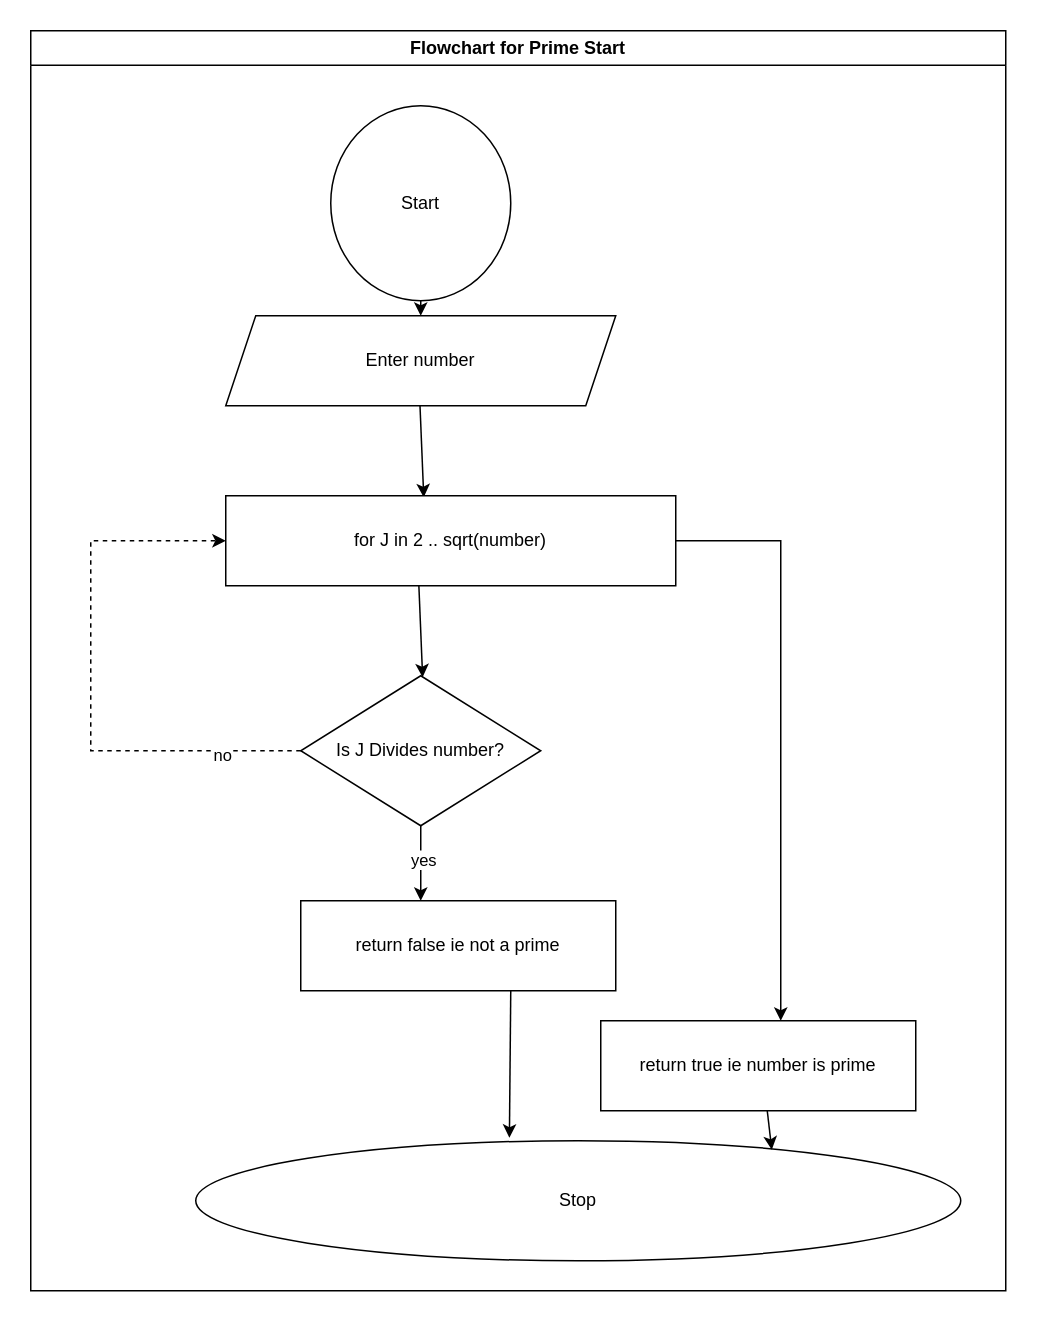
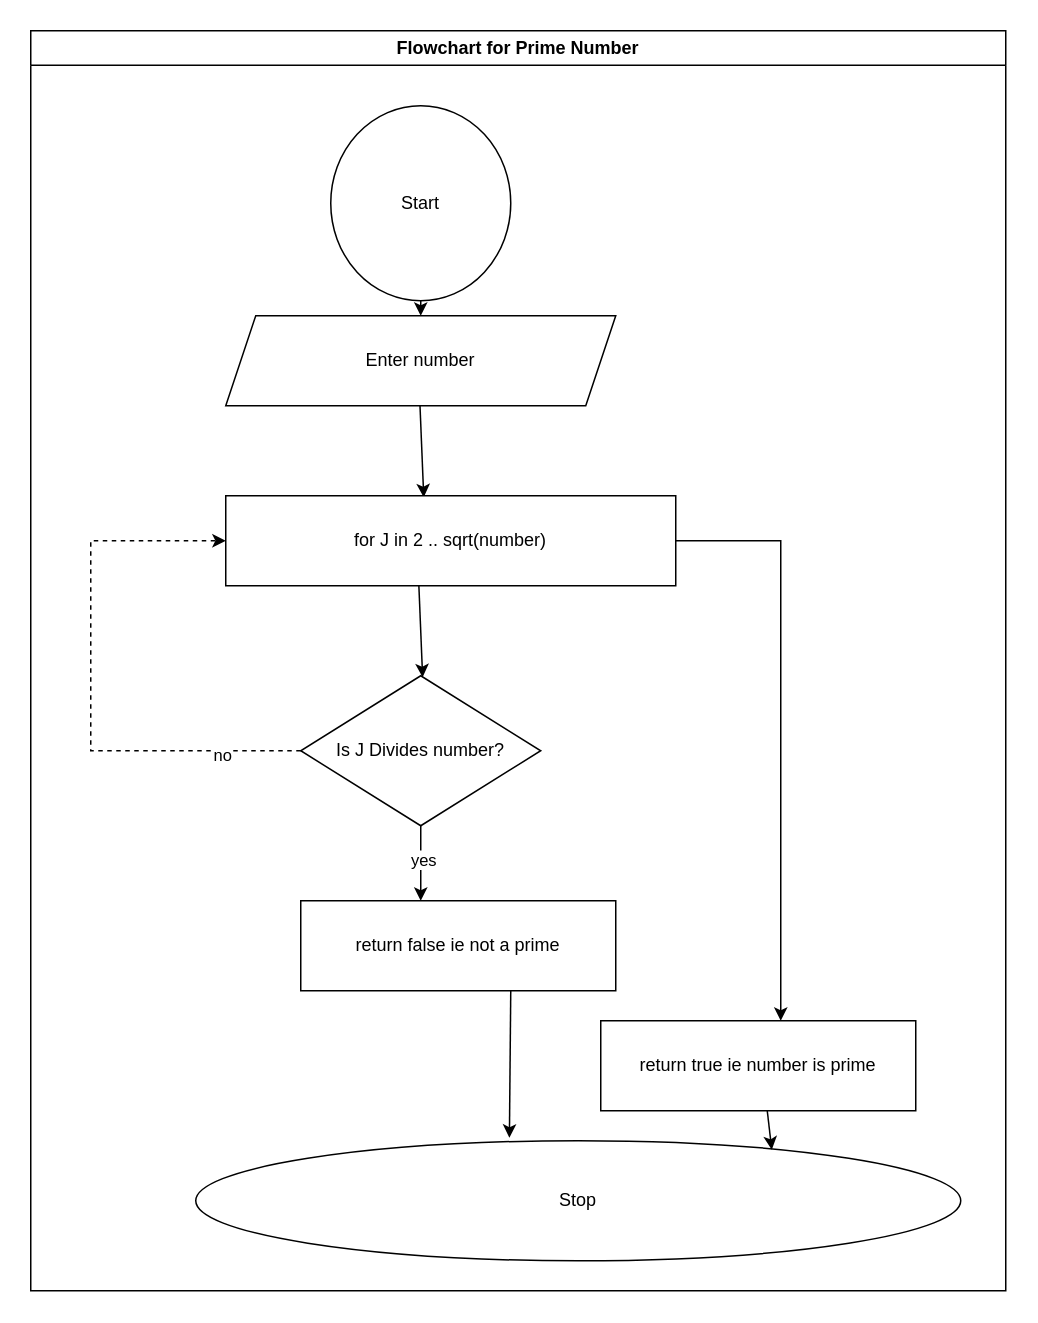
node "Flowchart for Prime Start": label "Flowchart for Prime Start" -> "Flowchart for Prime Number"
